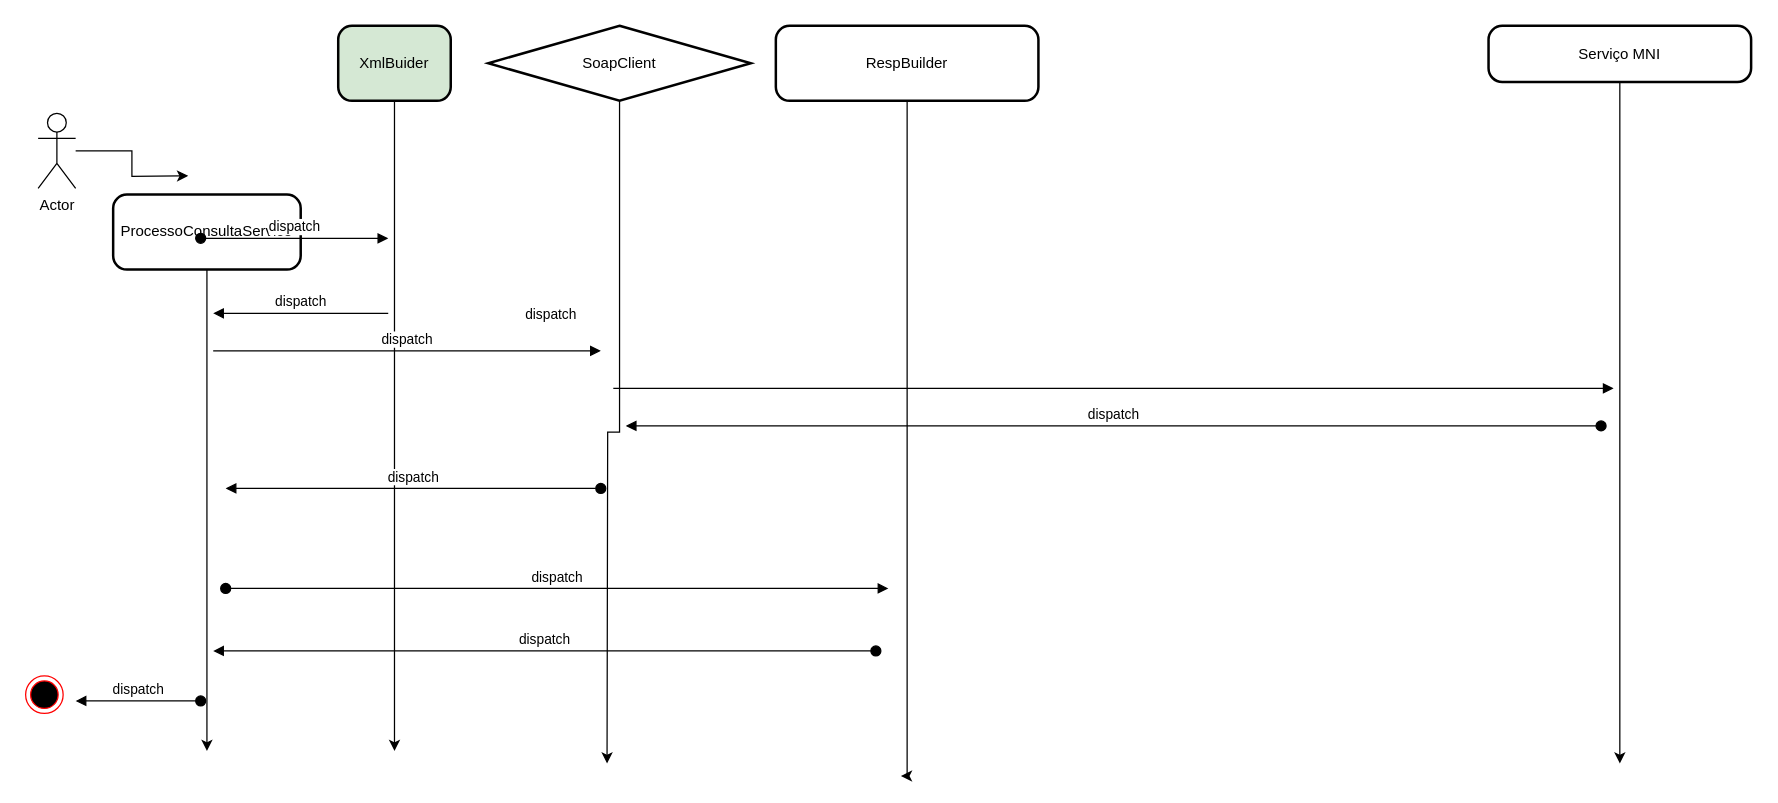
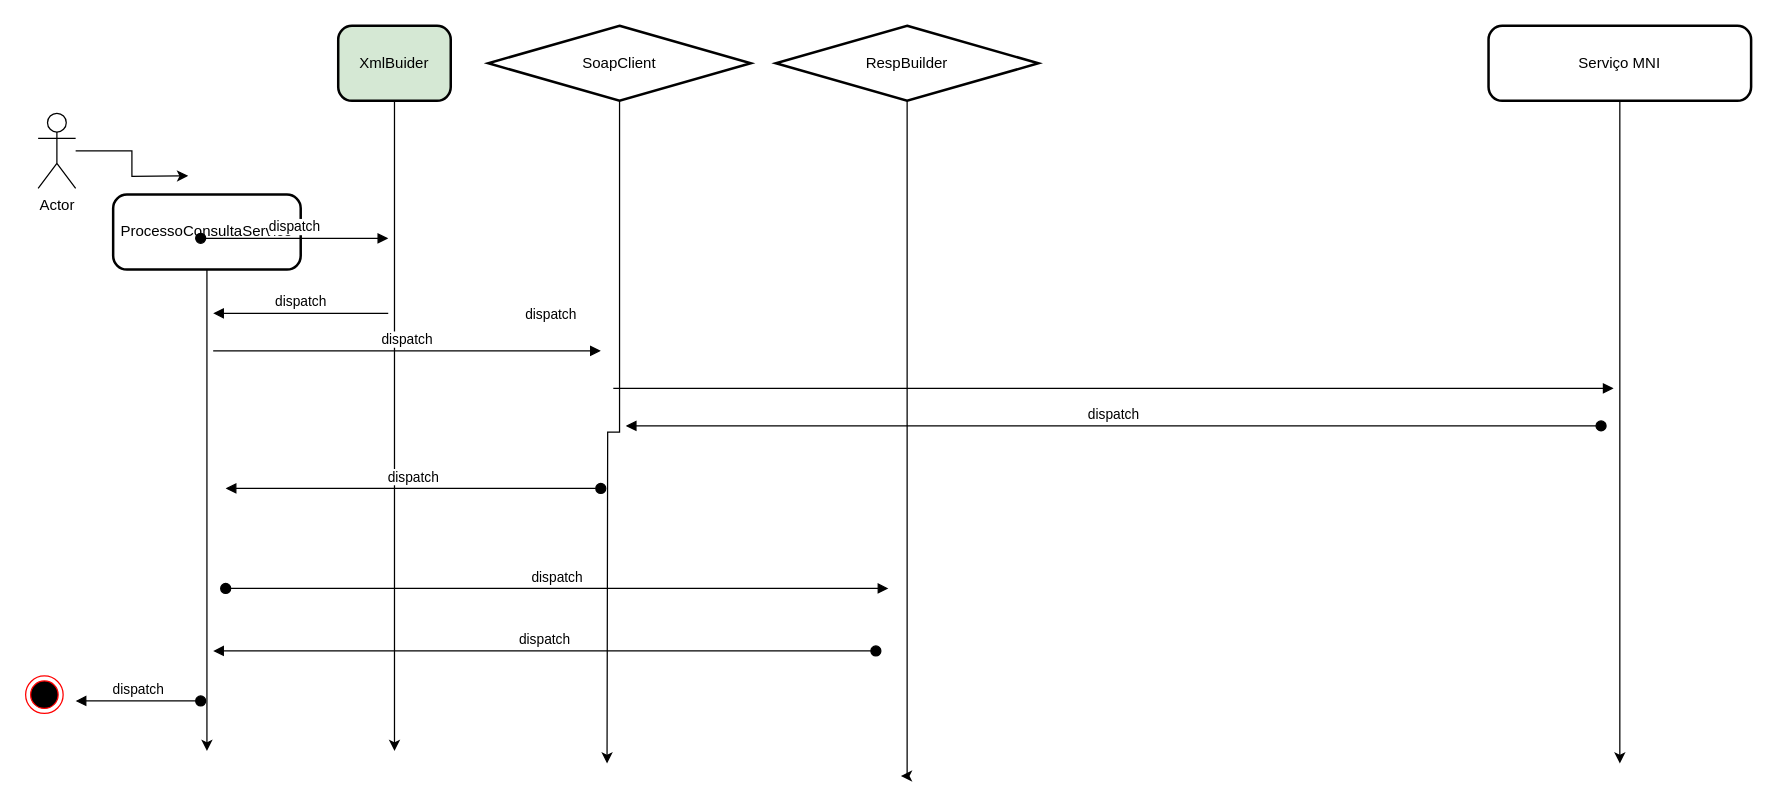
node "Serviço MNI": size 263x56 -> 263x75
node "RespBuilder": shape rounded rectangle -> diamond
